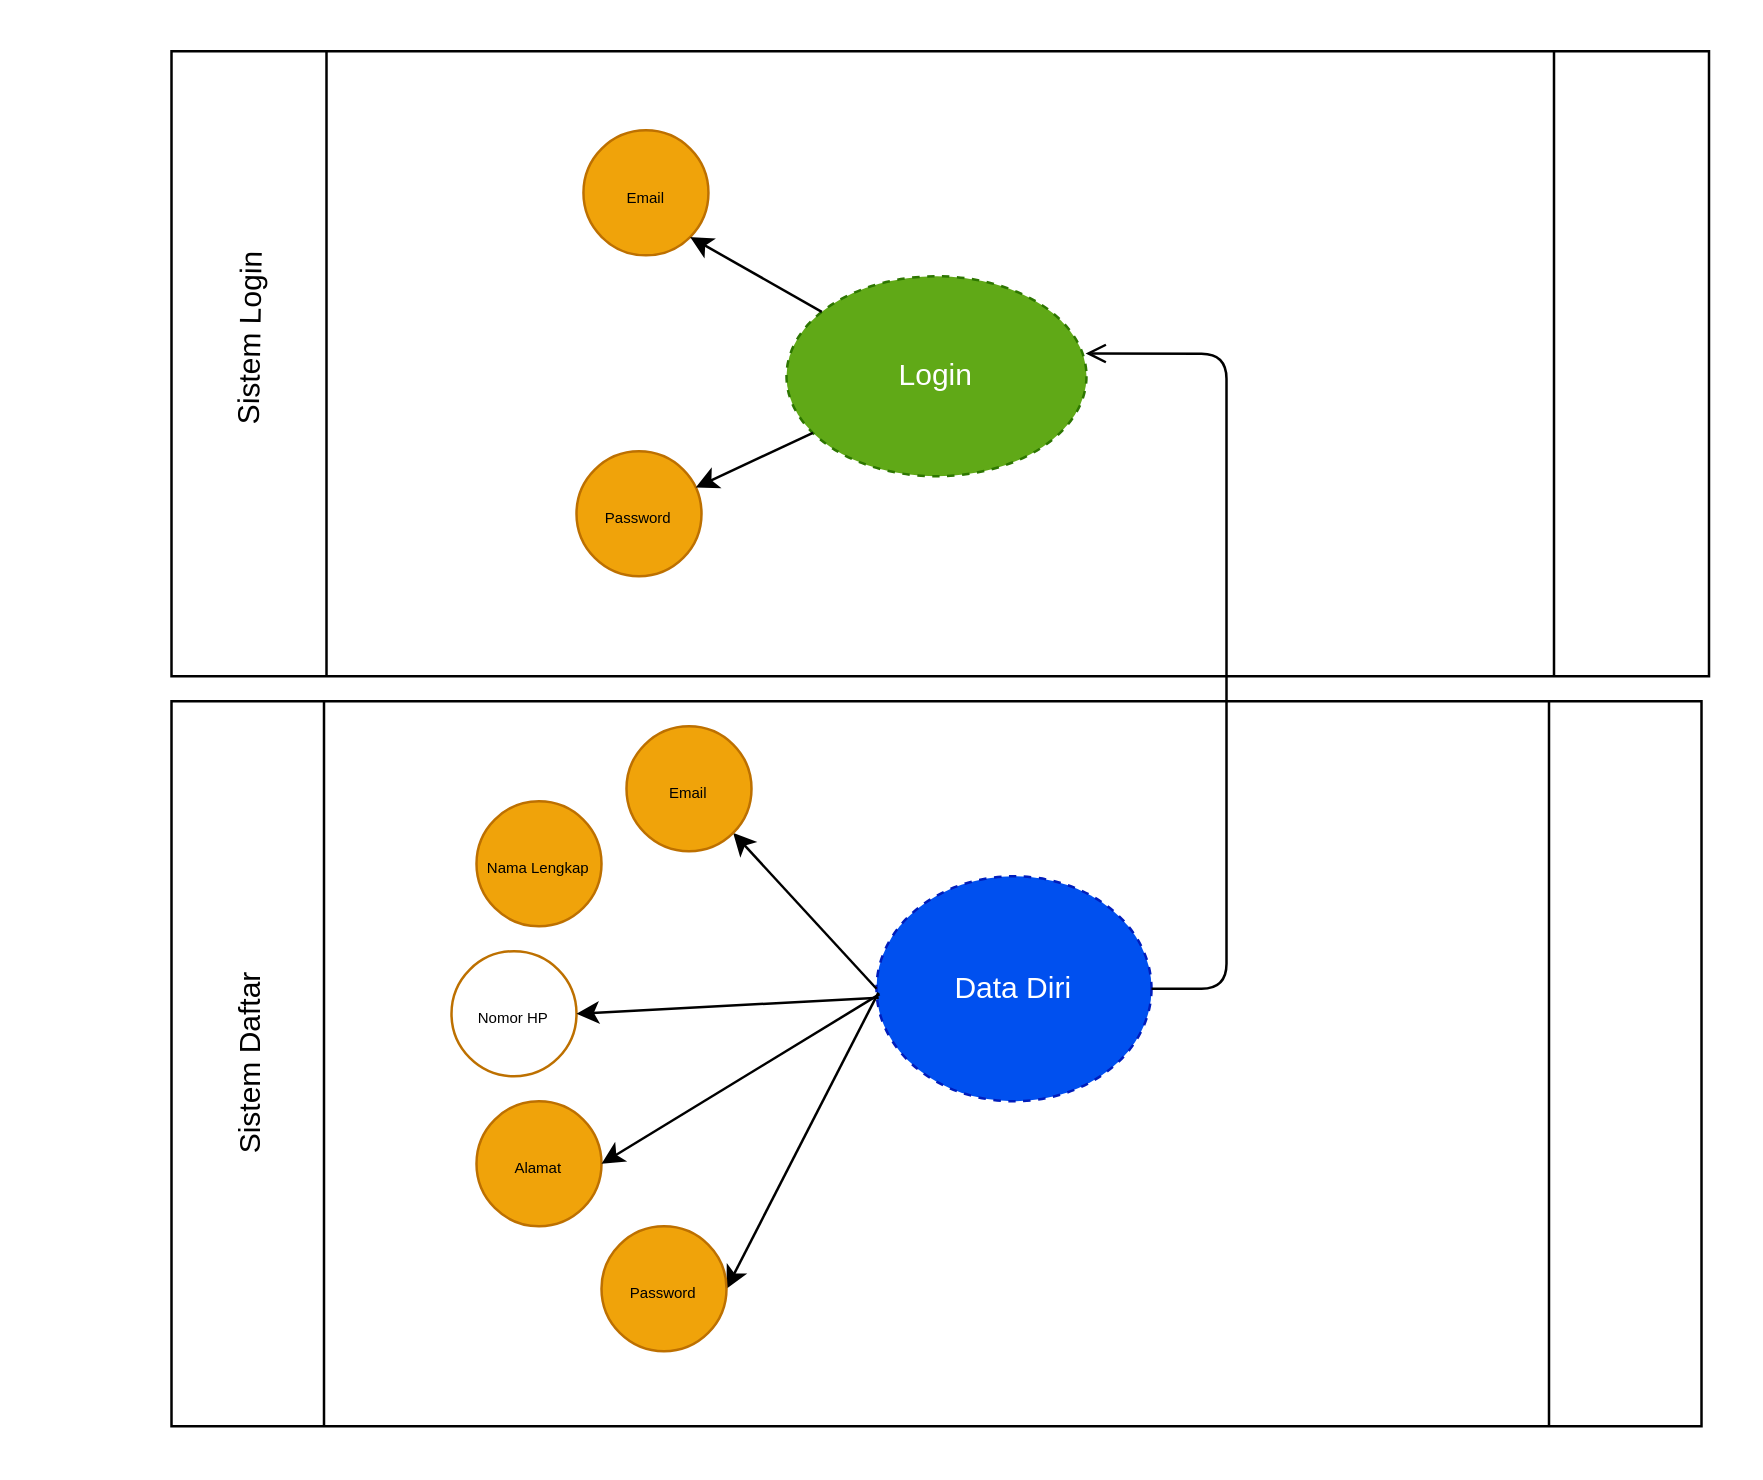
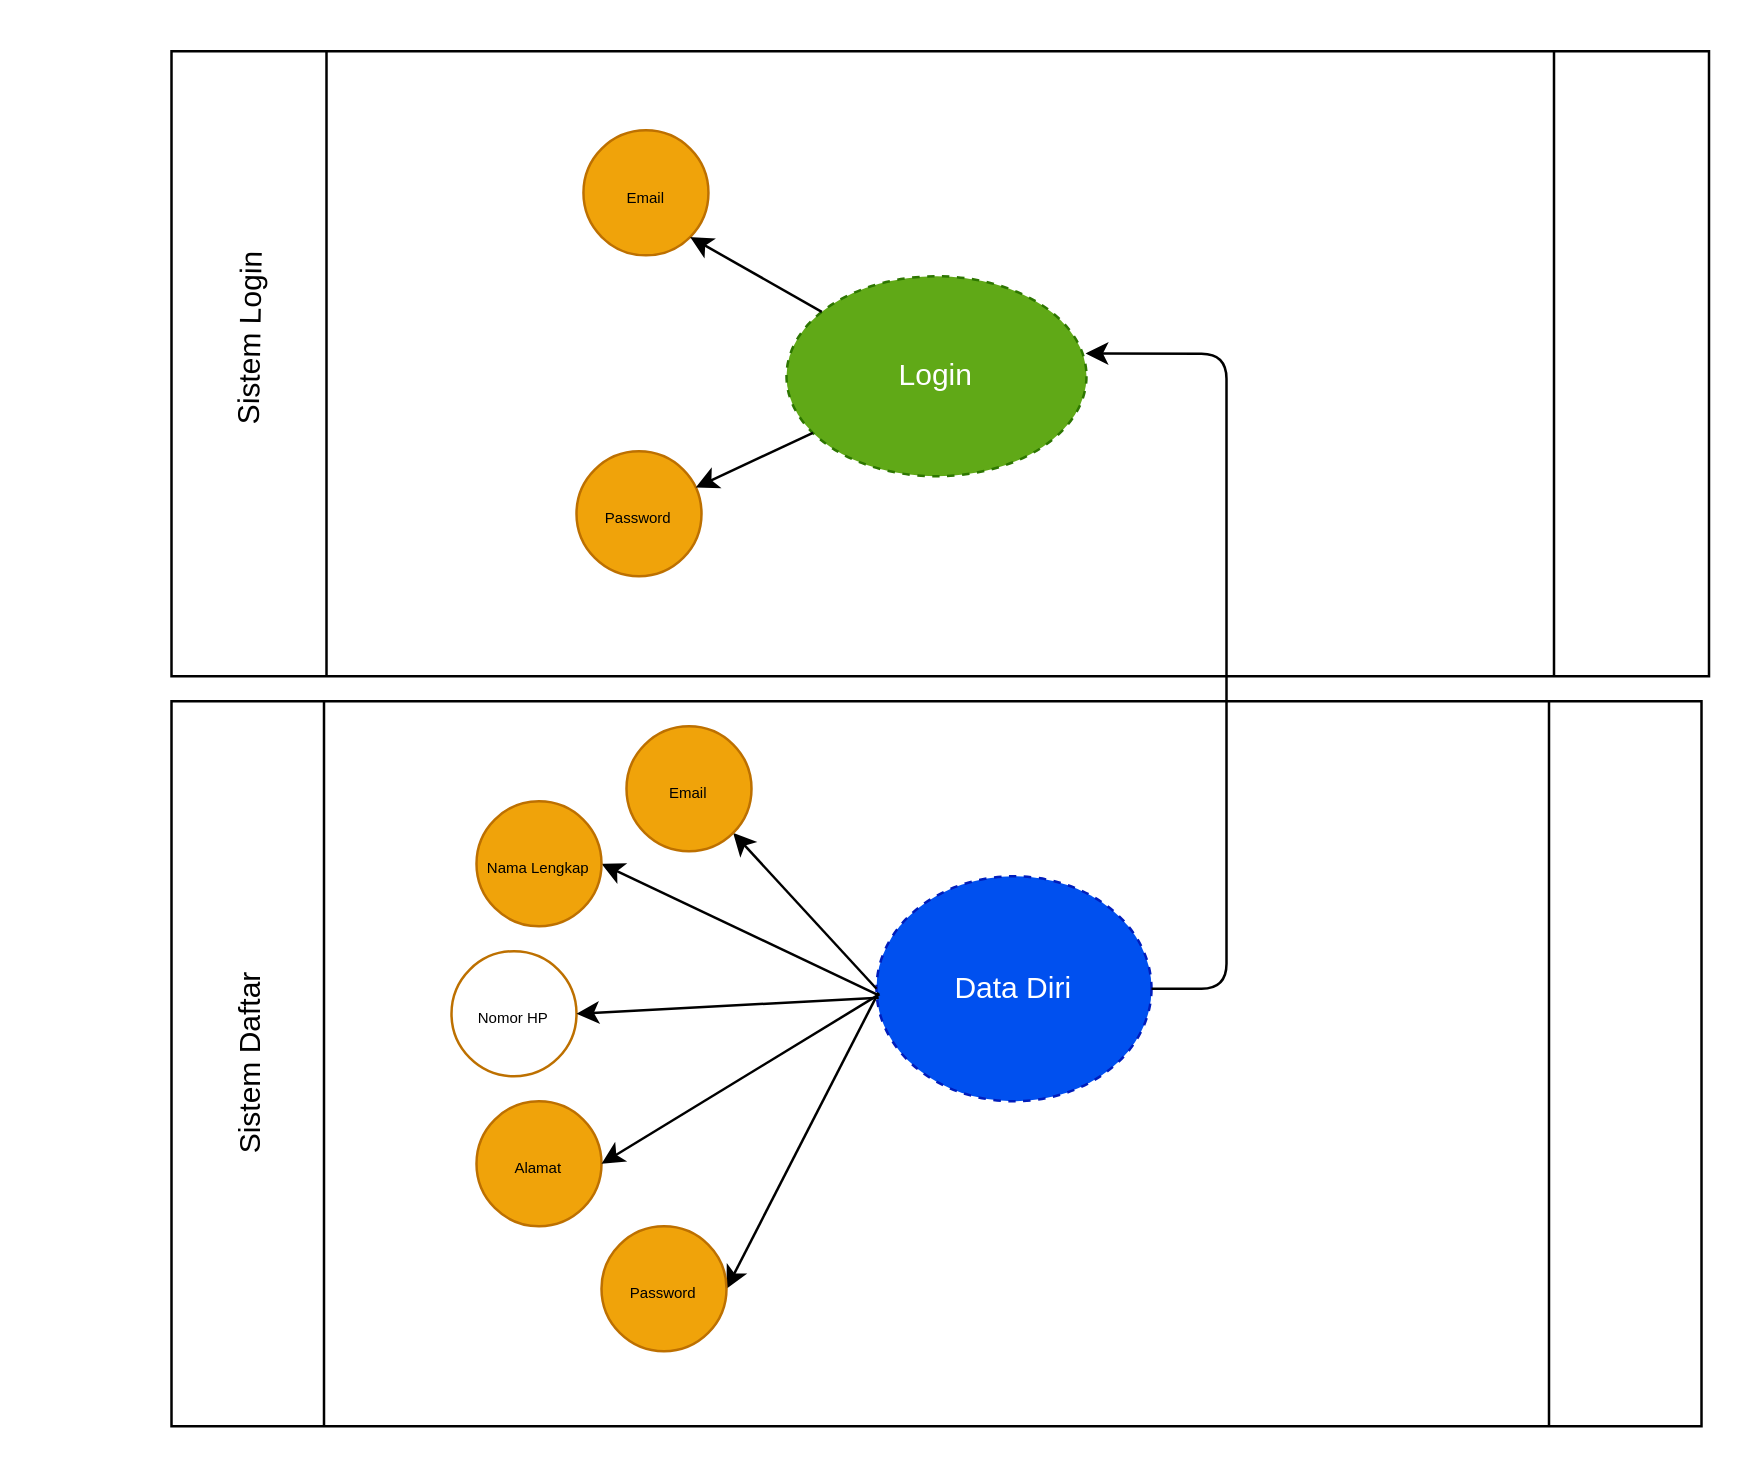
edge "Data Diri" -> "Login": arrowhead open -> classic
edge "Data Diri" -> "Nama Lengkap": added
